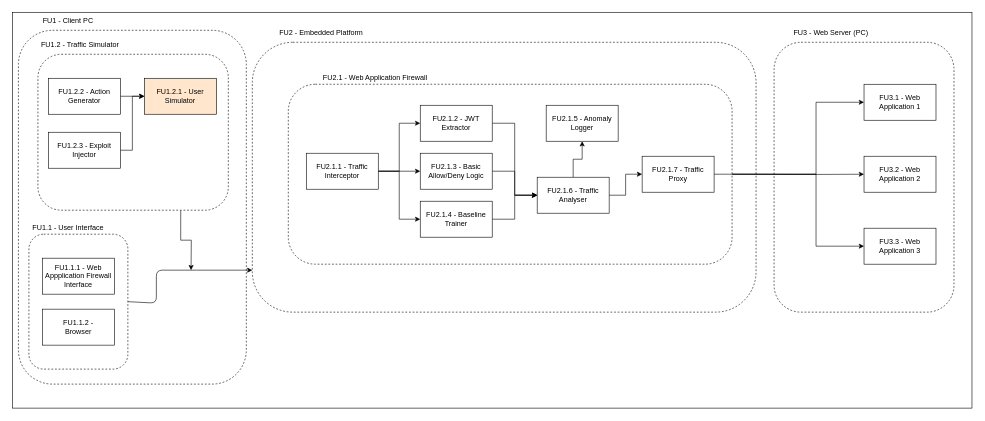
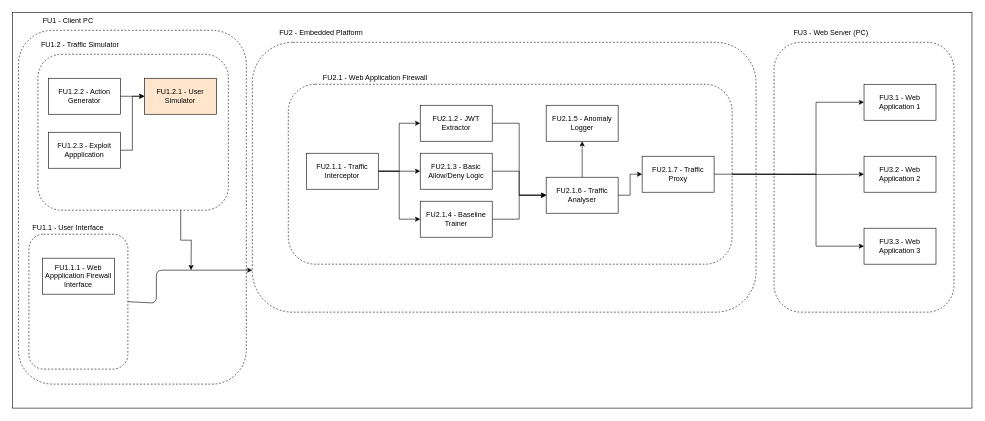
node "FU1.2.3 - Exploit Injector": label "FU1.2.3 - Exploit Injector" -> "FU1.2.3 - Exploit Appplication"
node "FU2.1.6 - Traffic Analyser": moved (573, 195) -> (582, 195)
node "FU1.1.2 - Browser": removed
